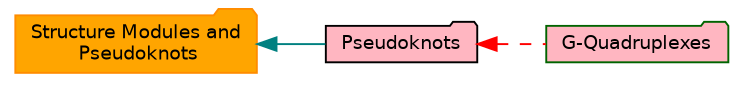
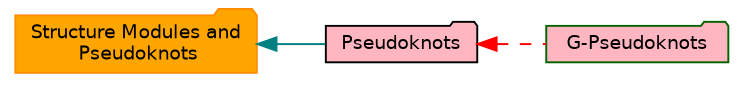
node "G-Quadruplexes": label "G-Quadruplexes" -> "G-Pseudoknots"
